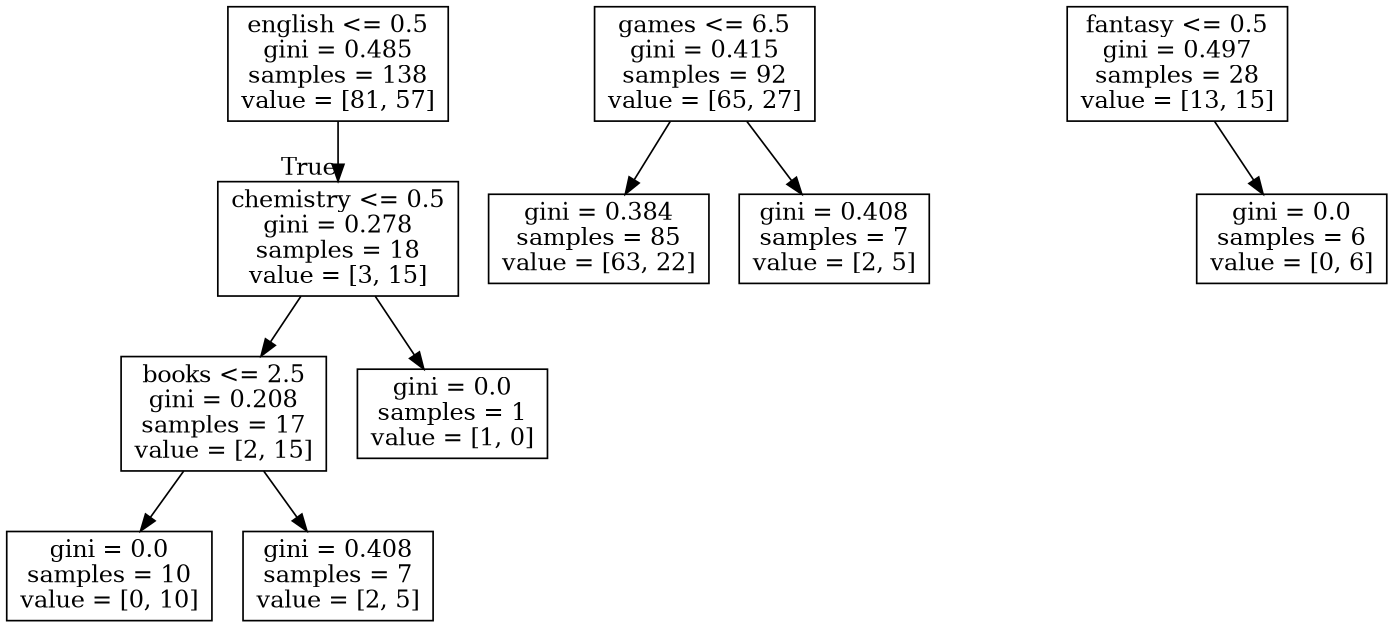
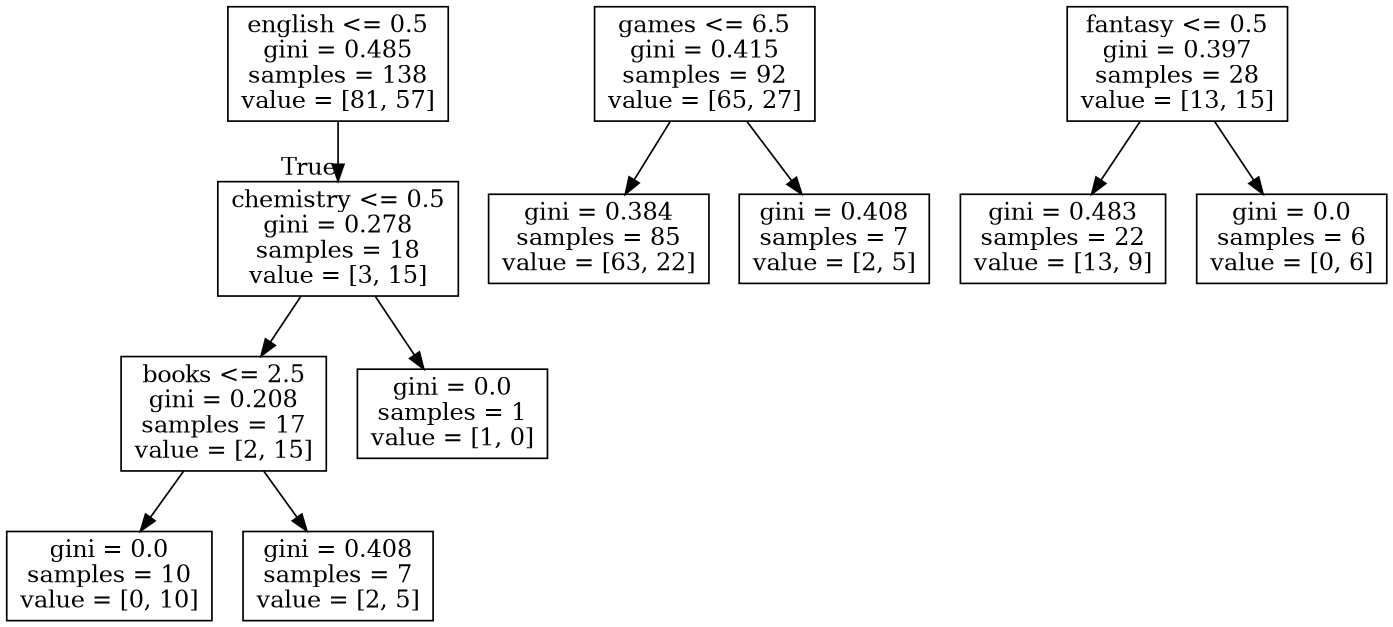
node "fantasy <= 0.5 gini = 0.497 samples = 28 value = [13, 15]": label "fantasy <= 0.5 gini = 0.497 samples = 28 value = [13, 15]" -> "fantasy <= 0.5 gini = 0.397 samples = 28 value = [13, 15]"
node "gini = 0.483 samples = 22 value = [13, 9]": added
